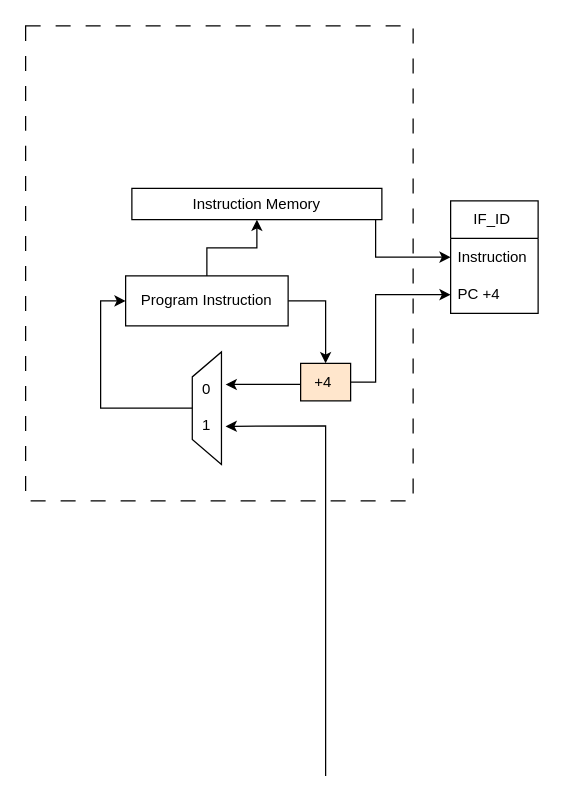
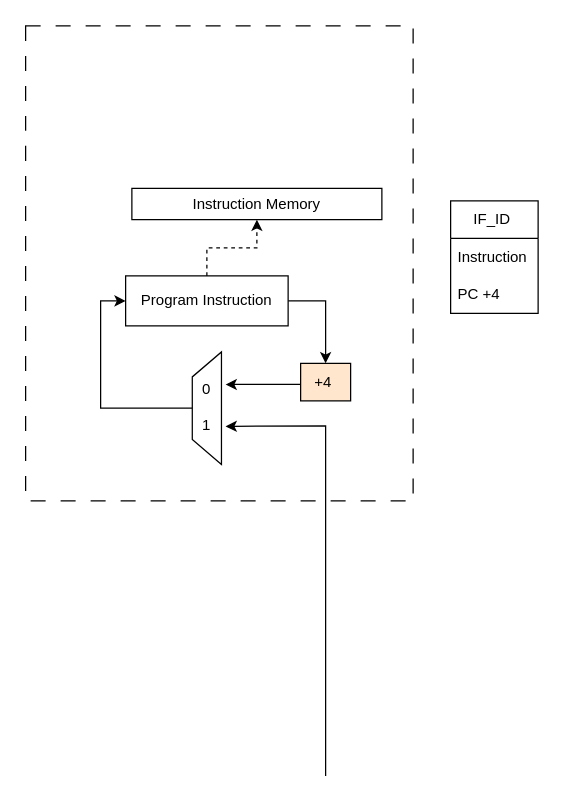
edge "Program Instruction" -> "Instruction Memory": style solid -> dashed
edge "Instruction Memory" -> "Instruction": removed
edge "+4" -> "PC +4": removed
